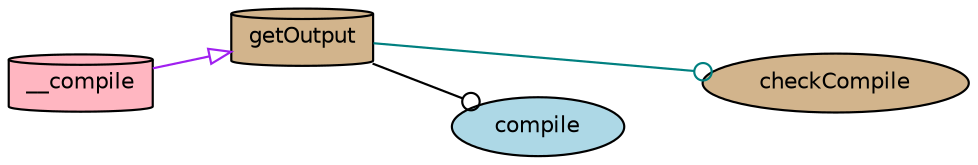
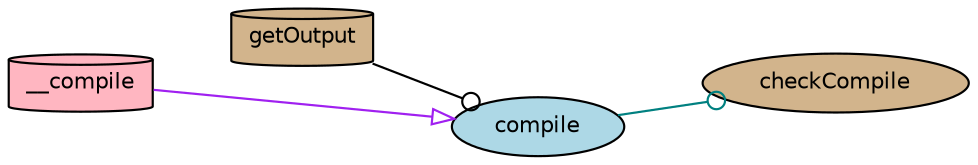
edge "getOutput" -> "checkCompile": now "compile" -> "checkCompile"
edge "__compile" -> "getOutput": now "__compile" -> "compile"
